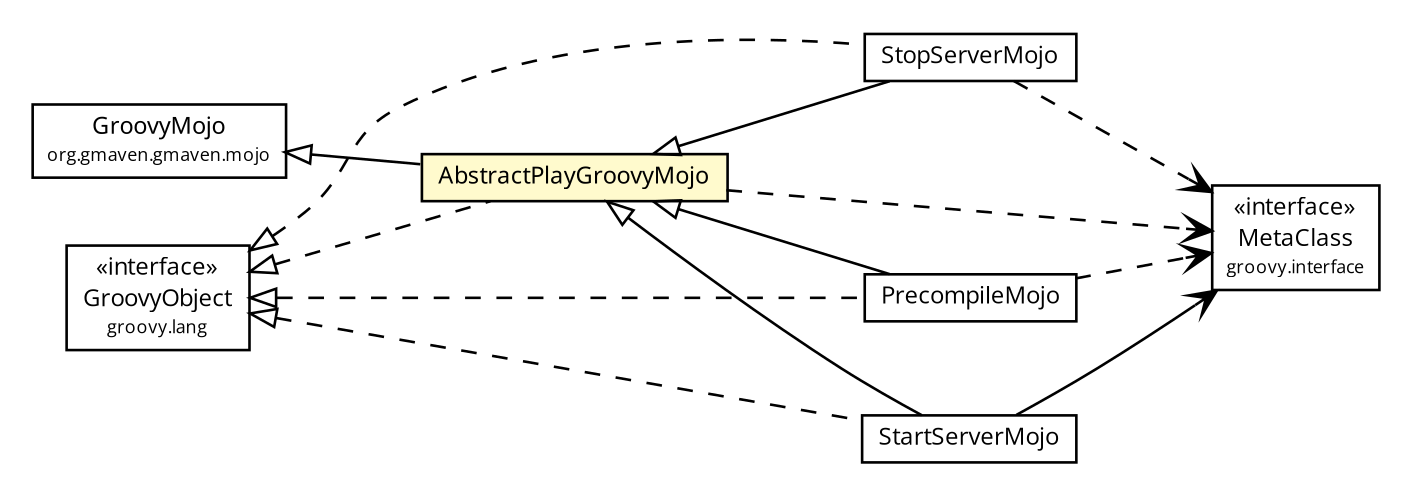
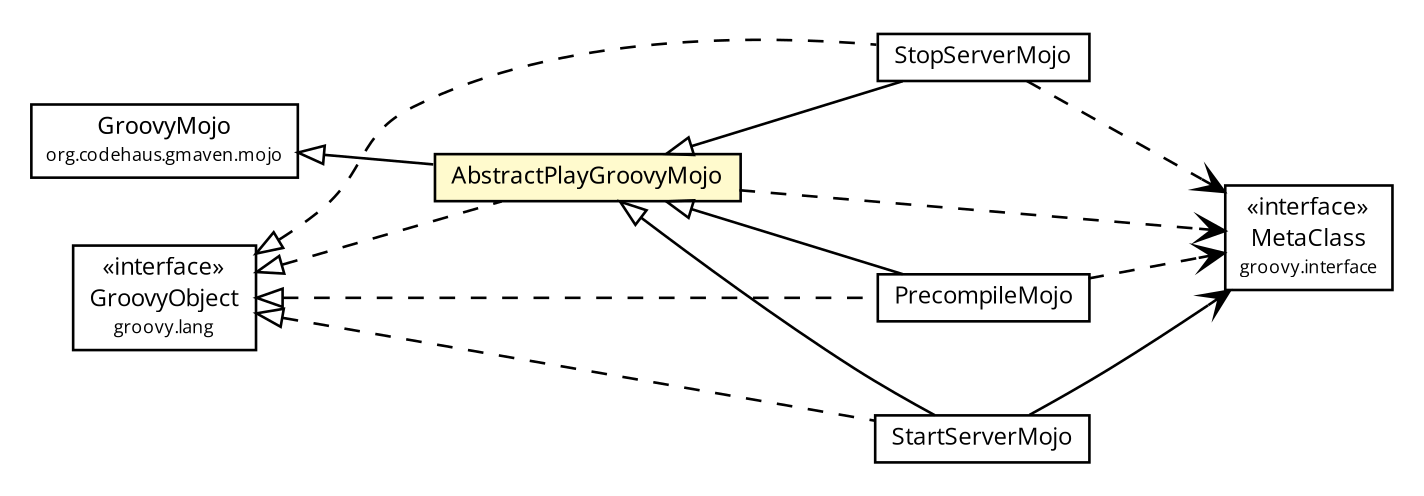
node "GroovyMojo": text "org.gmaven.gmaven.mojo" -> "org.codehaus.gmaven.mojo"
